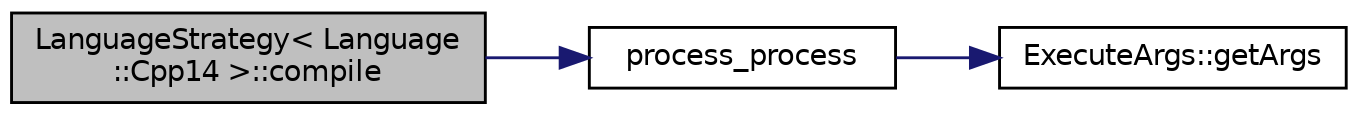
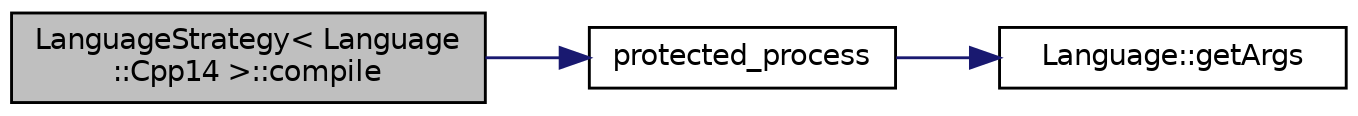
node "process_process": label "process_process" -> "protected_process"
node "ExecuteArgs::getArgs": label "ExecuteArgs::getArgs" -> "Language::getArgs"
